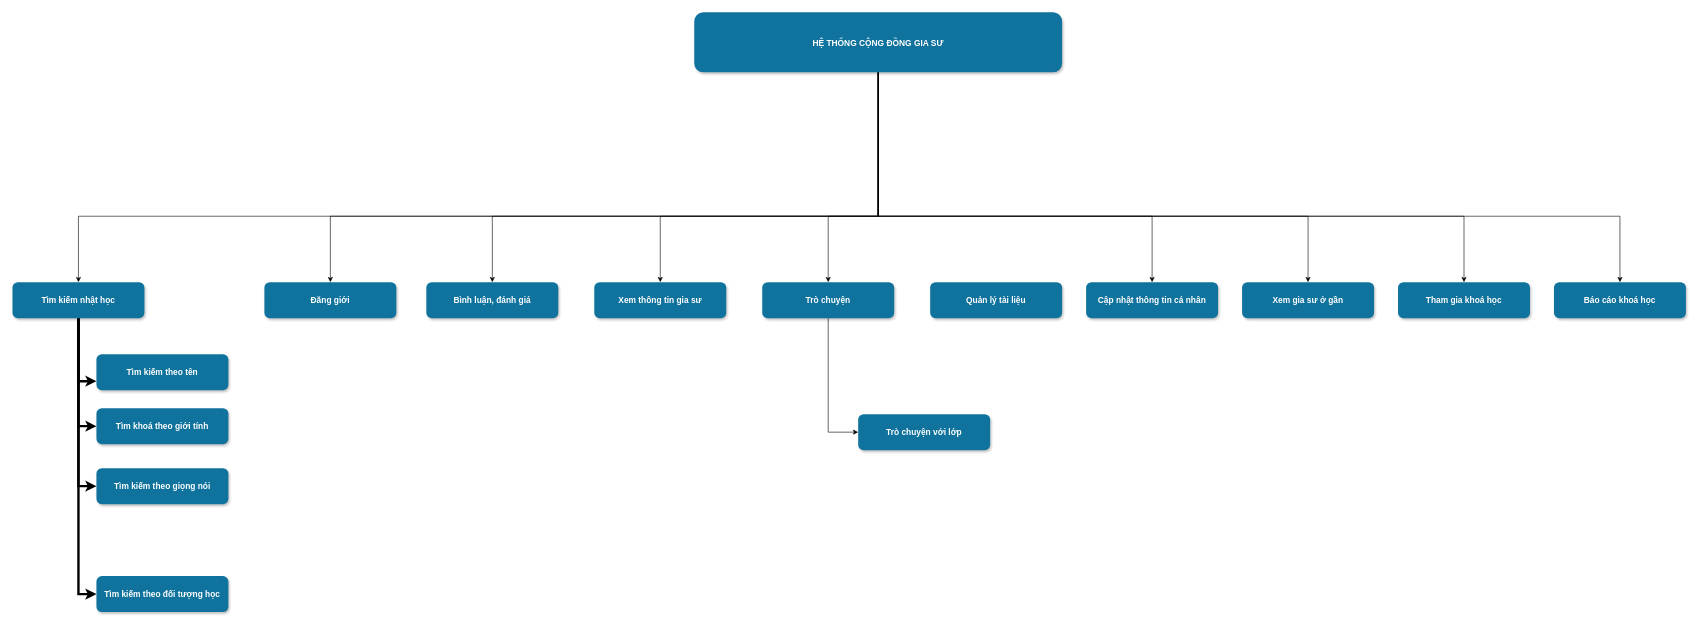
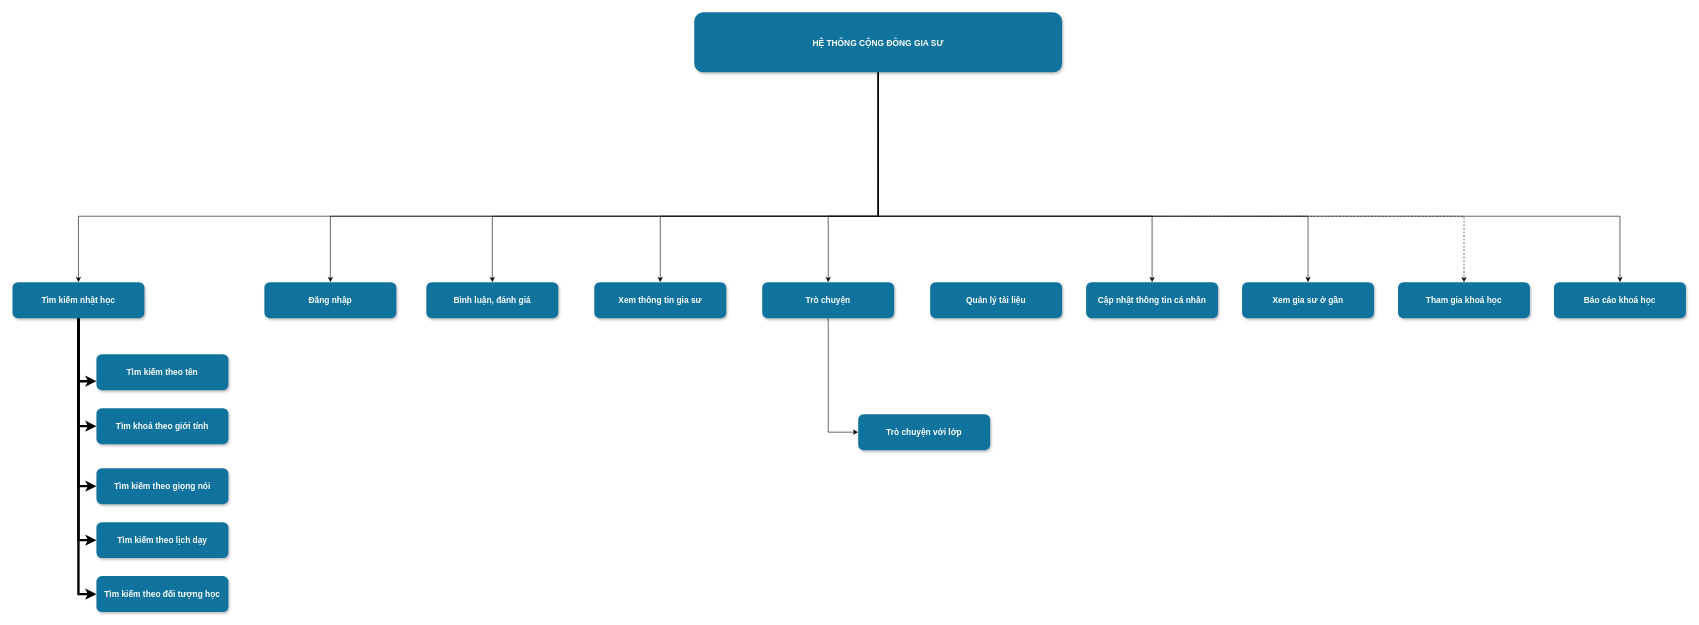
edge "HỆ THỐNG CỘNG ĐỒNG GIA SƯ" -> "Tham gia khoá học": style solid -> dashed
node "Đăng giới": label "Đăng giới" -> "Đăng nhập"
edge "Tìm kiếm nhật học" -> "Tìm kiếm theo lịch dạy": added
node "Tìm kiếm theo lịch dạy": added
